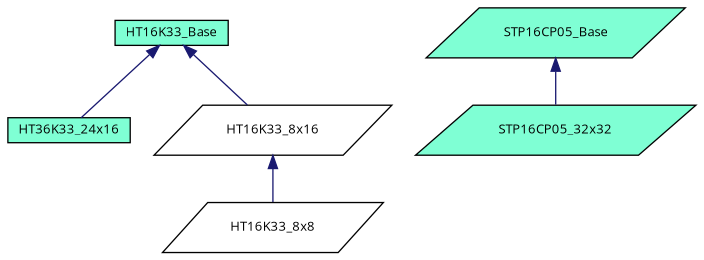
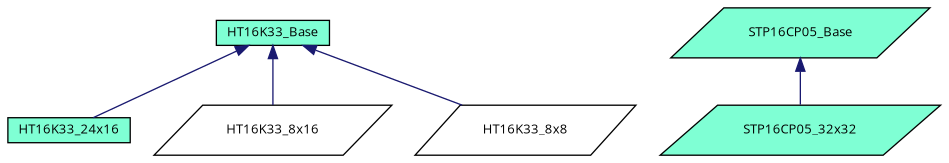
node "HT36K33_24x16": label "HT36K33_24x16" -> "HT16K33_24x16"
edge "HT16K33_8x8" -> "HT16K33_8x16": now "HT16K33_8x8" -> "HT16K33_Base"
